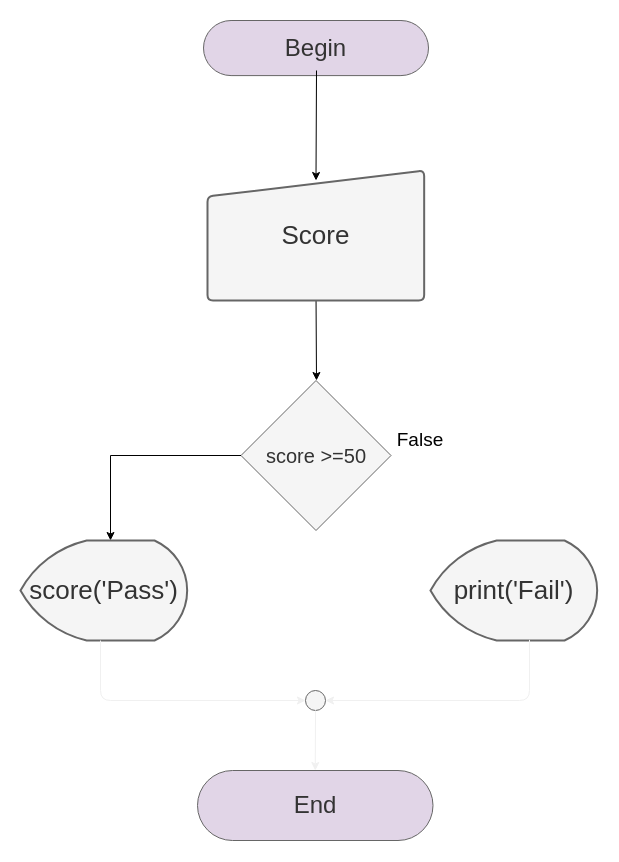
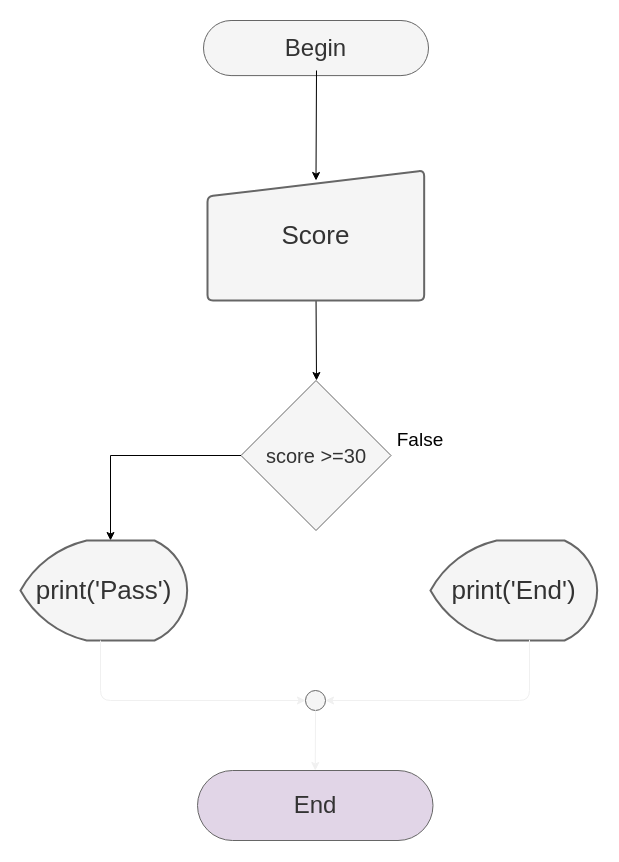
node "Begin": fillcolor #e1d5e7 -> #f5f5f5
node "score >=50": label "score >=50" -> "score >=30"
node "score('Pass')": label "score('Pass')" -> "print('Pass')"
node "print('Fail')": label "print('Fail')" -> "print('End')"
